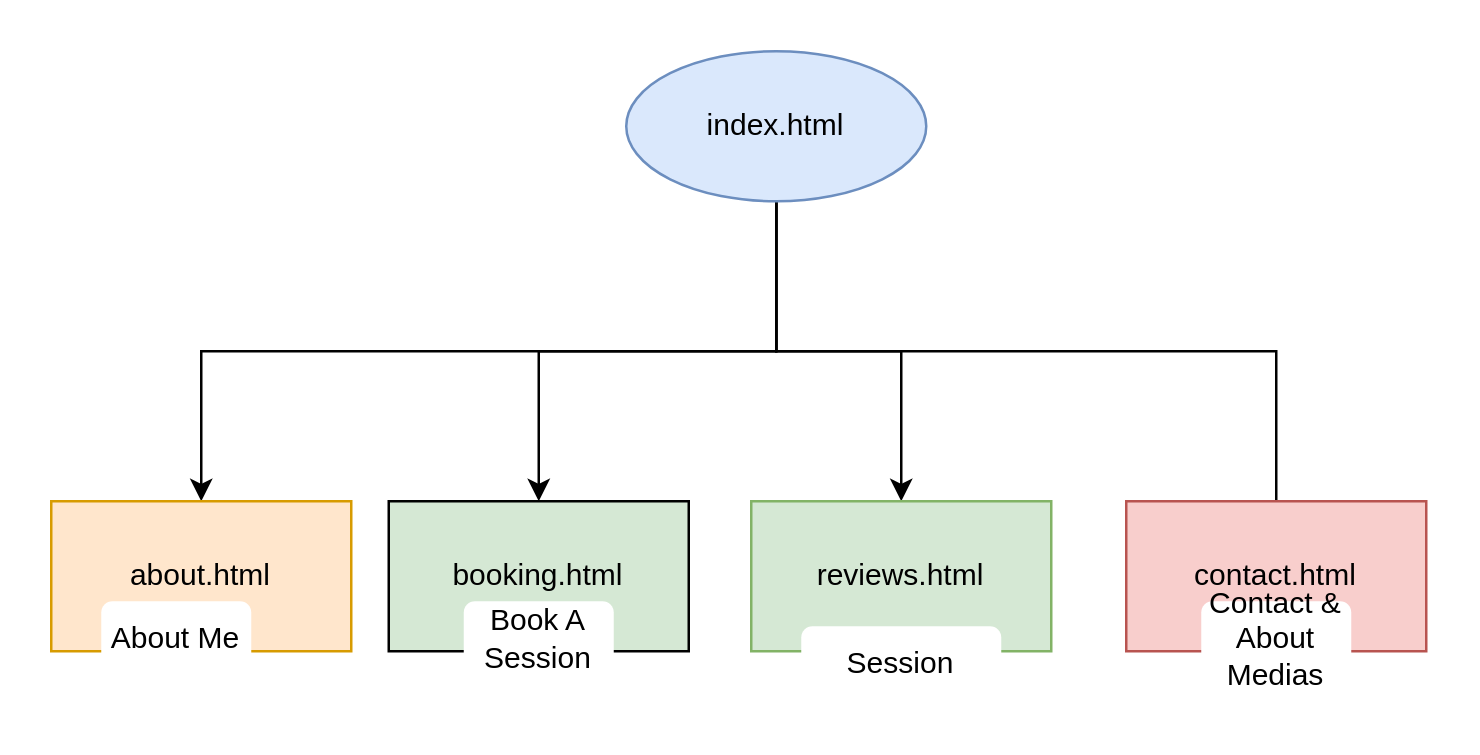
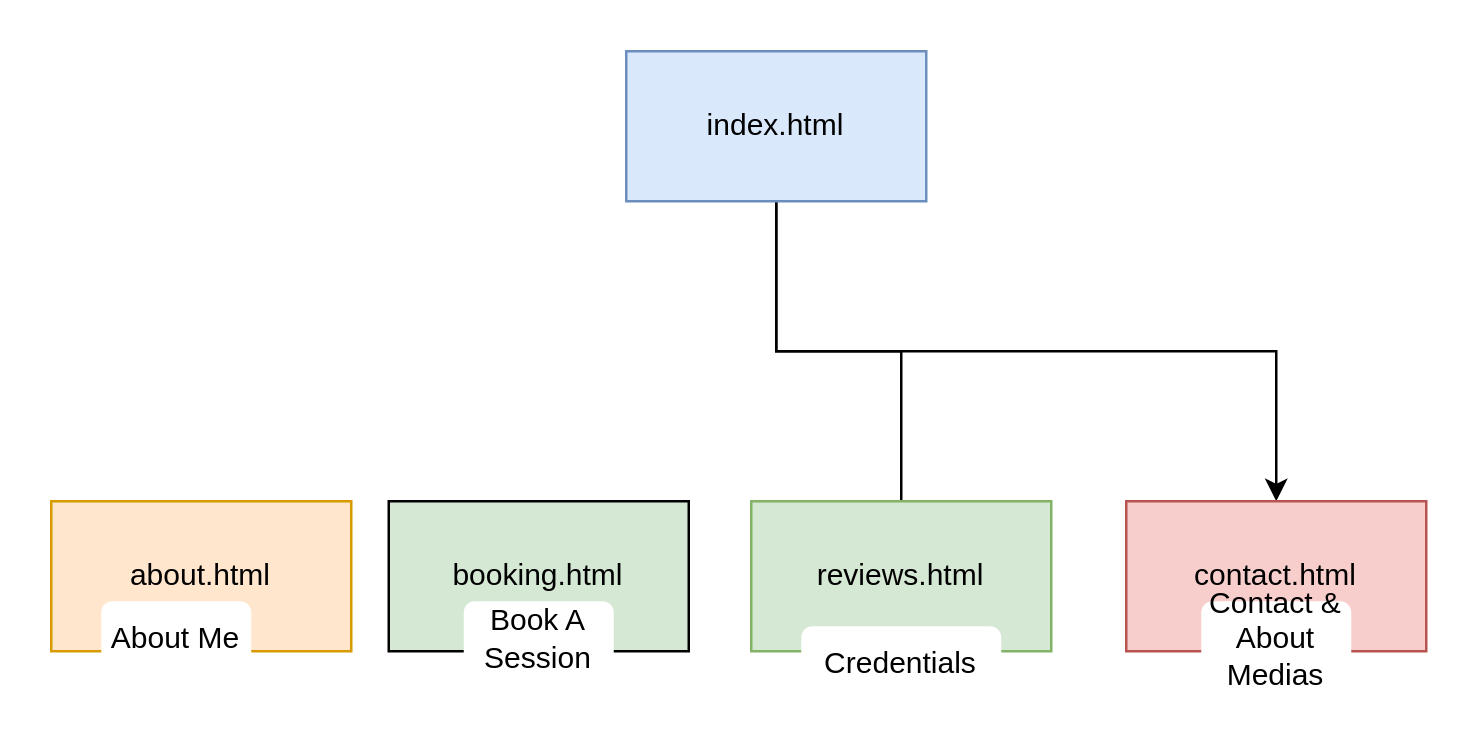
node "index.html": shape ellipse -> rectangle
edge "index.html" -> "about.html": removed
edge "index.html" -> "booking.html": removed
edge "index.html" -> "reviews.html": arrowhead classic -> none
edge "index.html" -- "contact.html": arrowhead none -> classic
node "Session": label "Session" -> "Credentials"
